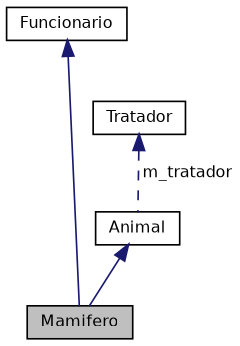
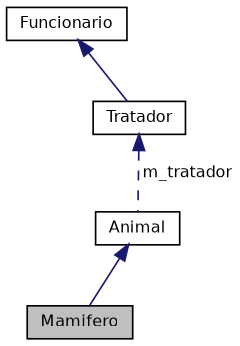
edge "Mamifero" -> "Funcionario": now "Tratador" -> "Funcionario"
